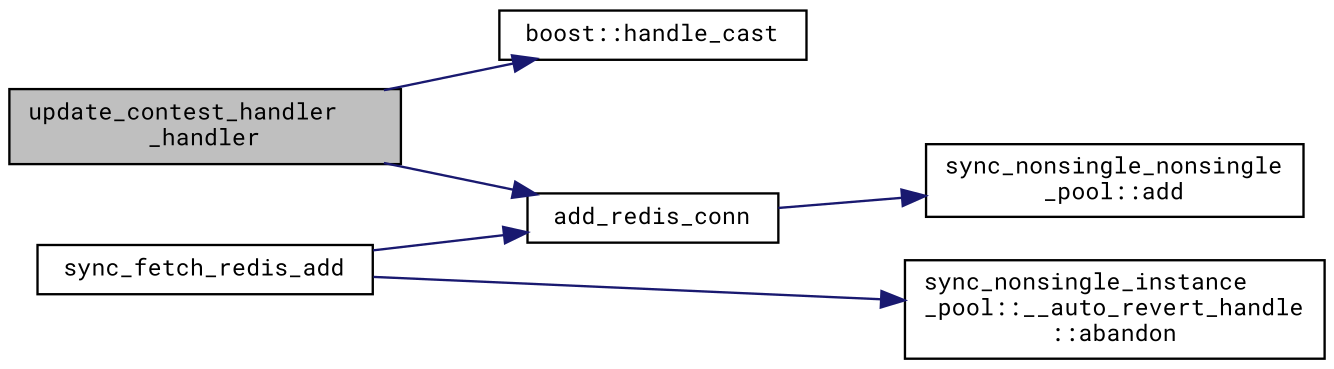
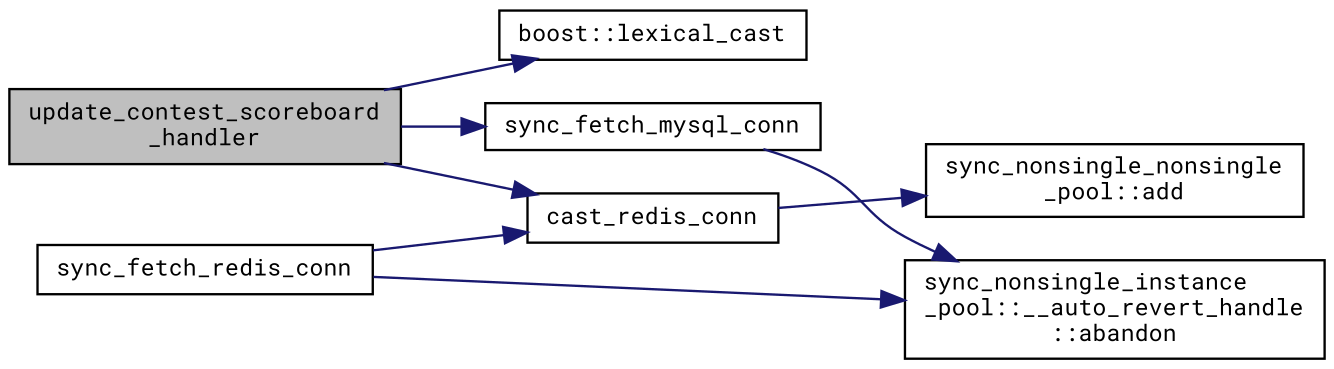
node "boost::handle_cast": label "boost::handle_cast" -> "boost::lexical_cast"
node "update_contest_handler _handler": label "update_contest_handler _handler" -> "update_contest_scoreboard _handler"
node "sync_fetch_mysql_conn": added
node "add_redis_conn": label "add_redis_conn" -> "cast_redis_conn"
node "sync_fetch_redis_add": label "sync_fetch_redis_add" -> "sync_fetch_redis_conn"
